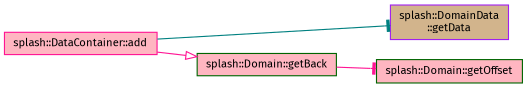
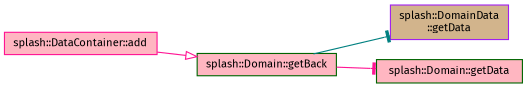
edge "splash::DataContainer::add" -> "splash::DomainData ::getData": now "splash::Domain::getBack" -> "splash::DomainData ::getData"
node "splash::Domain::getOffset": label "splash::Domain::getOffset" -> "splash::Domain::getData"
